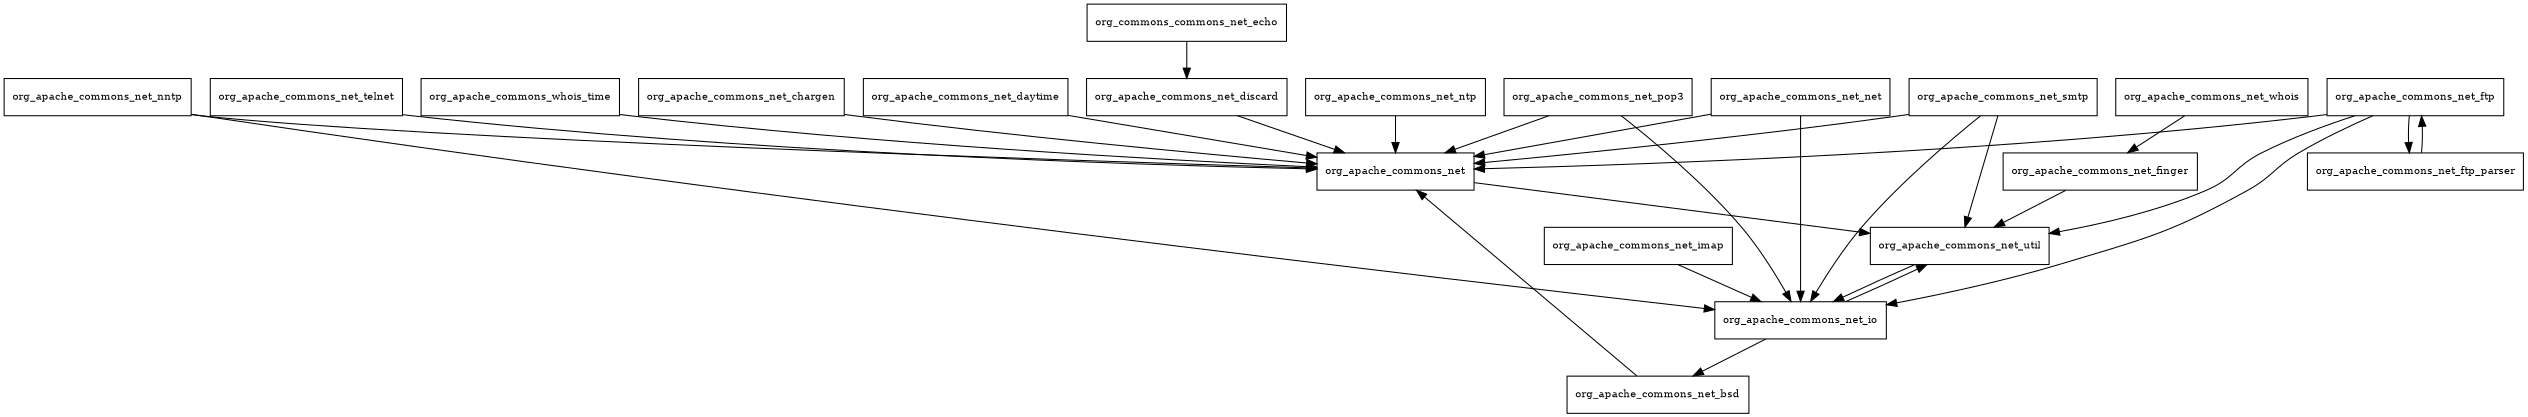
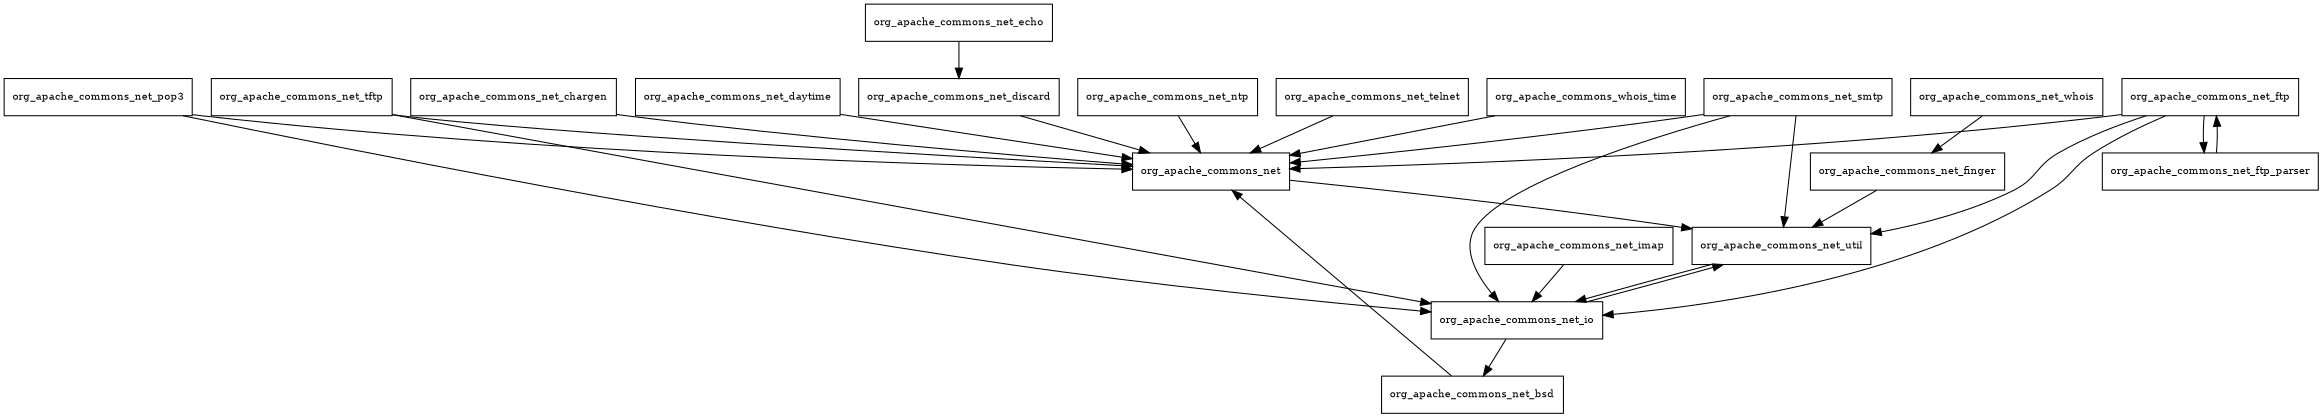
node "org_commons_commons_net_echo": label "org_commons_commons_net_echo" -> "org_apache_commons_net_echo"
node "org_apache_commons_net_nntp": removed
node "org_apache_commons_net_net": label "org_apache_commons_net_net" -> "org_apache_commons_net_tftp"
